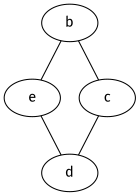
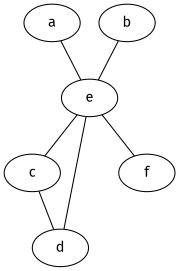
node "a": added
edge "b" -- "c": now "e" -- "c"
node "f": added
